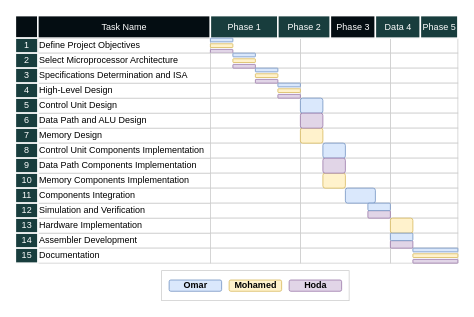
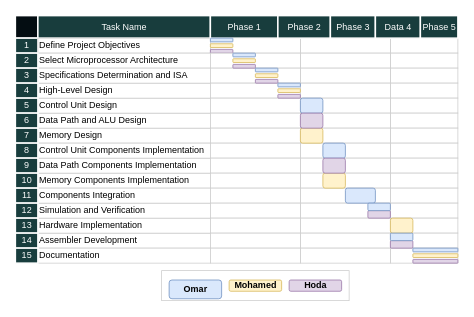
node "Task Name": fillcolor #040d12 -> #183d3d
node "Phase 3": fillcolor #040d12 -> #183d3d
node "Omar": size 53x11 -> 53x19
